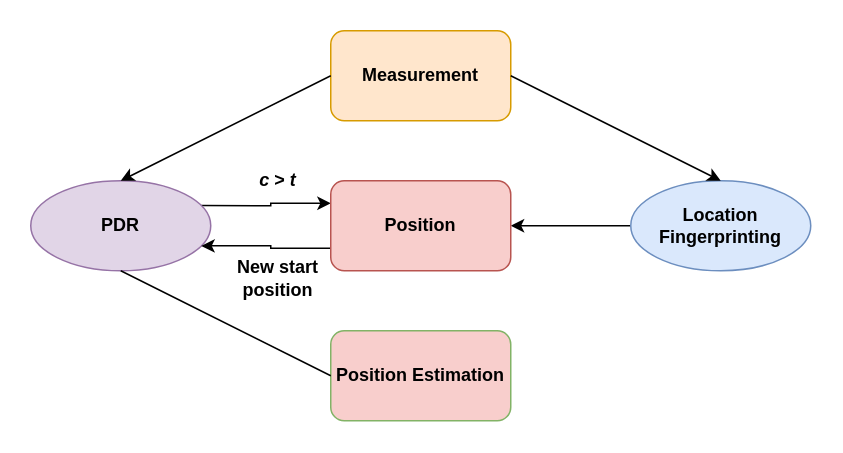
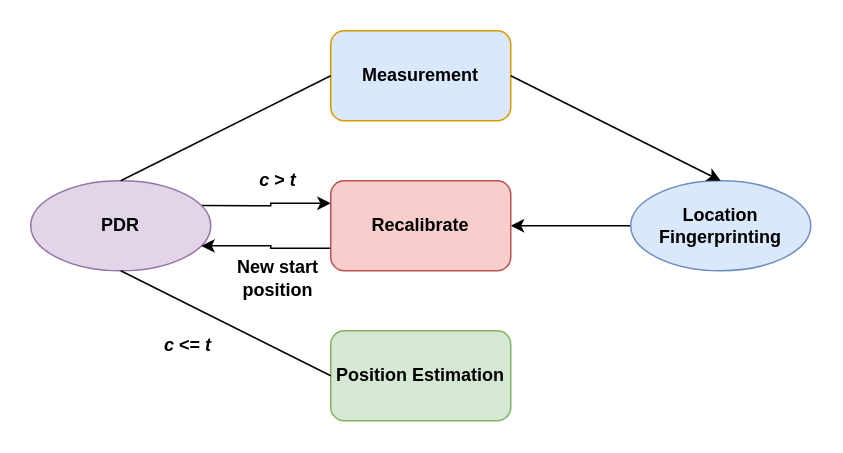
node "Measurement": fillcolor #ffe6cc -> #dae8fc
edge "Measurement" -> "PDR": arrowhead classic -> none
node "Position": label "Position" -> "Recalibrate"
node "c <= t": added
node "Position Estimation": fillcolor #f8cecc -> #d5e8d4
